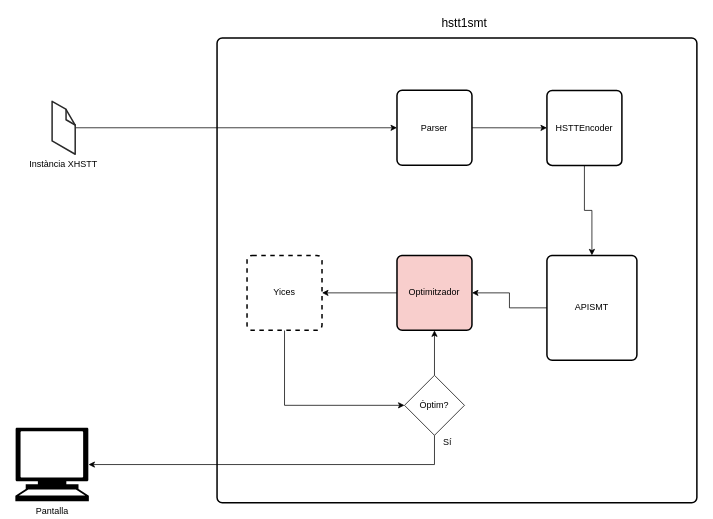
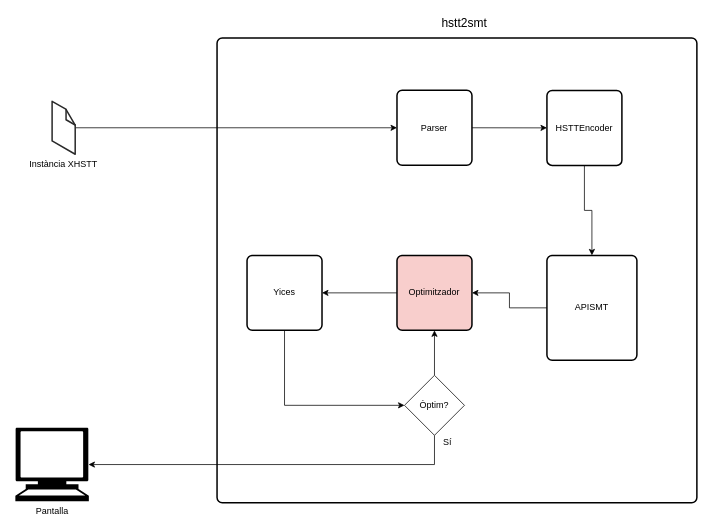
node "hstt1smt": label "hstt1smt" -> "hstt2smt"
node "Yices": style dashed -> solid
